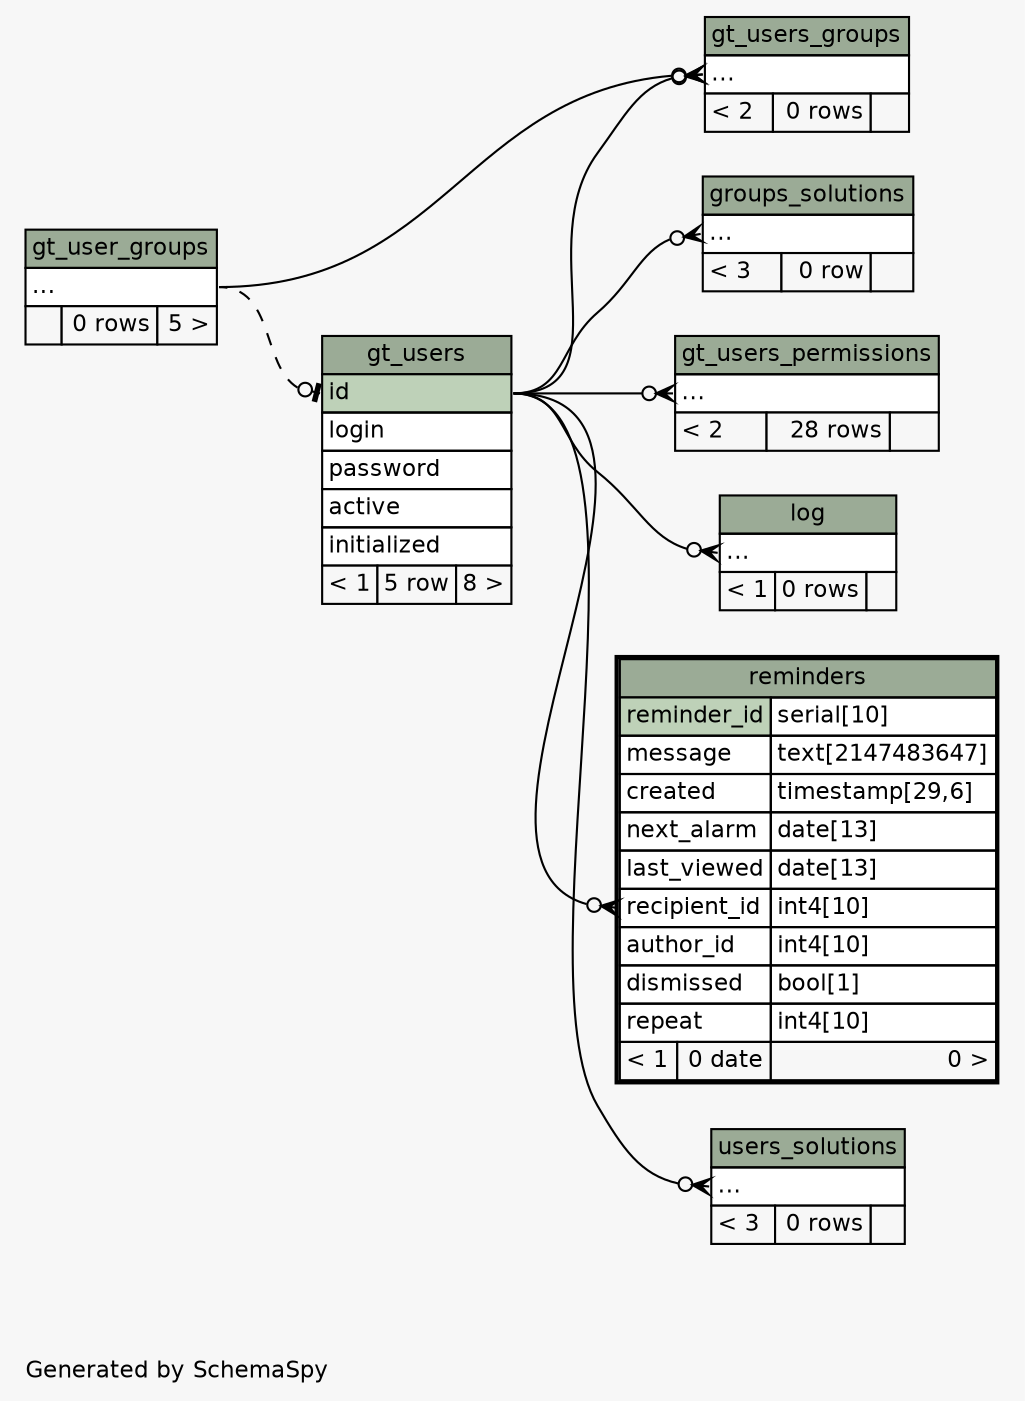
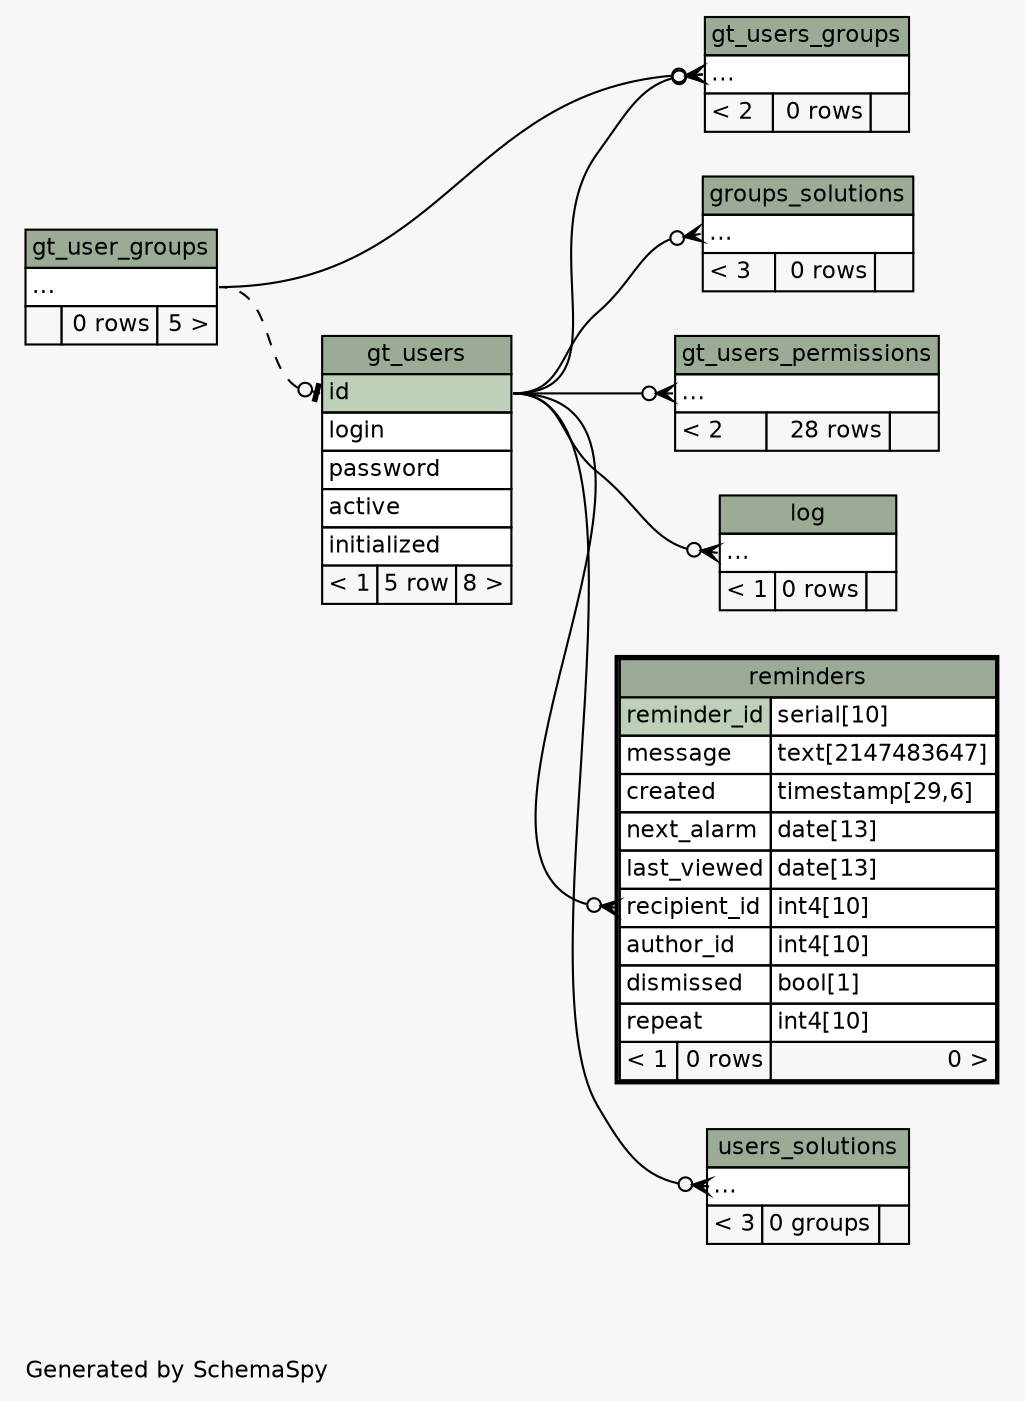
node "groups_solutions": text "0 row" -> "0 rows"
node "reminders": text "0 date" -> "0 rows"
node "users_solutions": text "0 rows" -> "0 groups"
